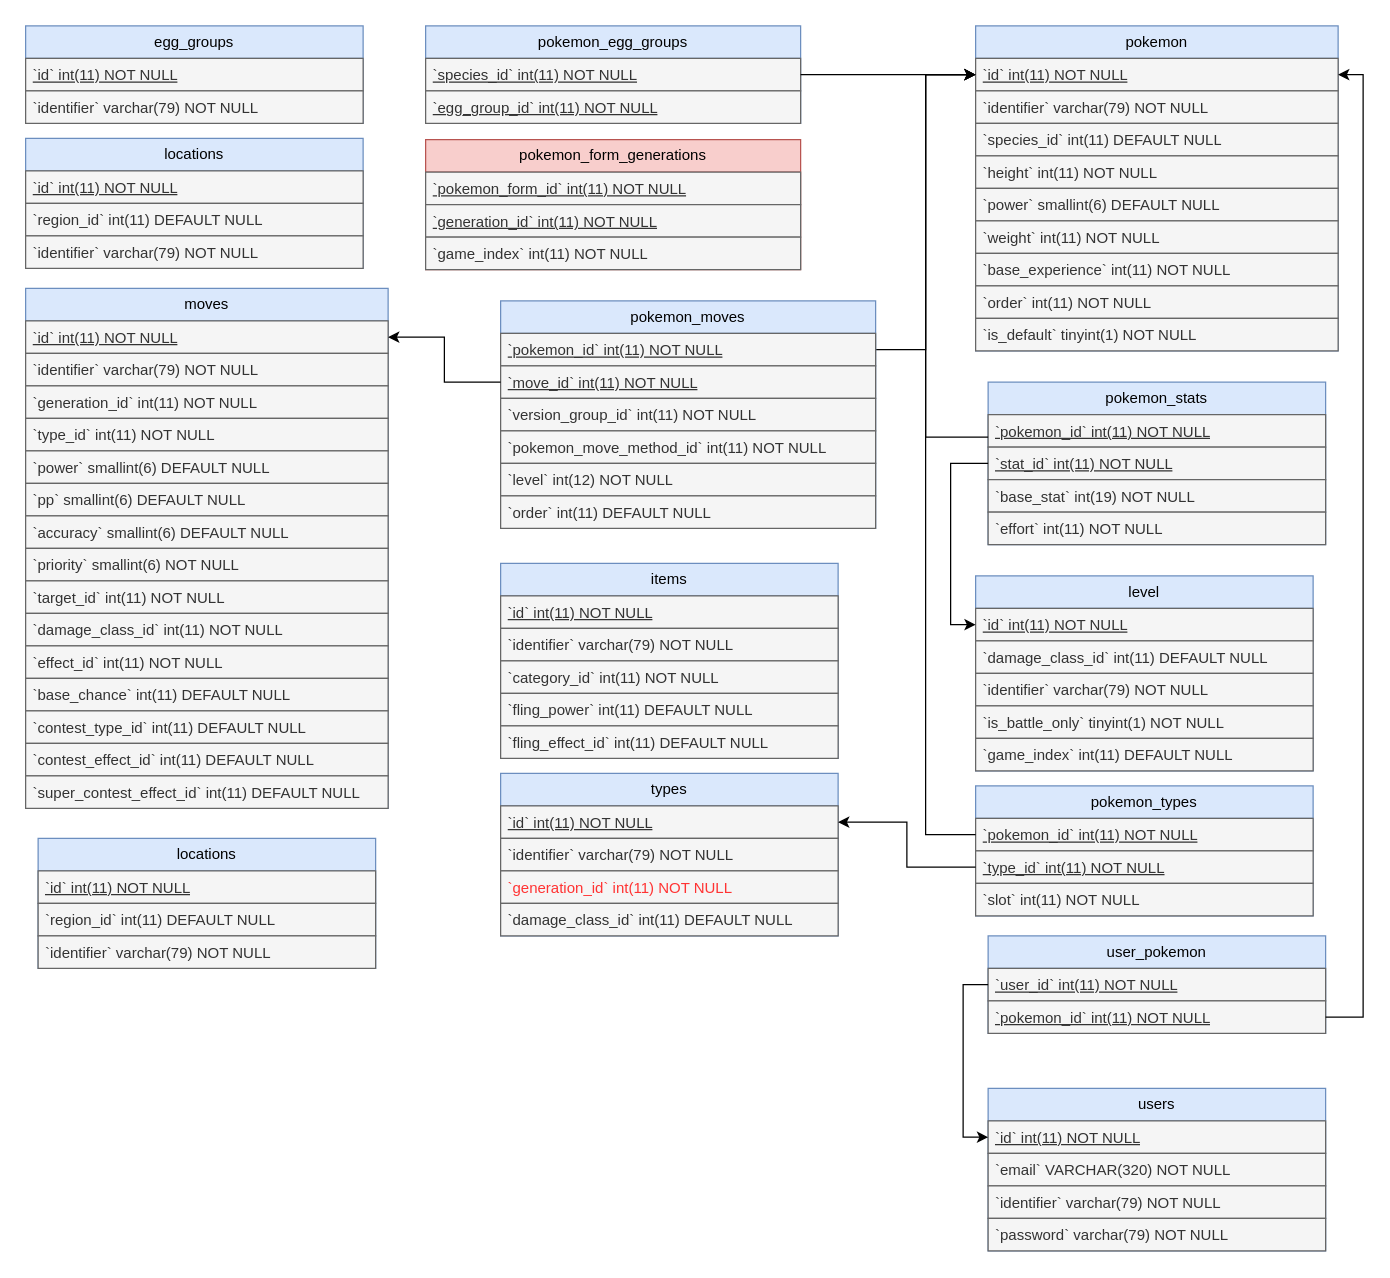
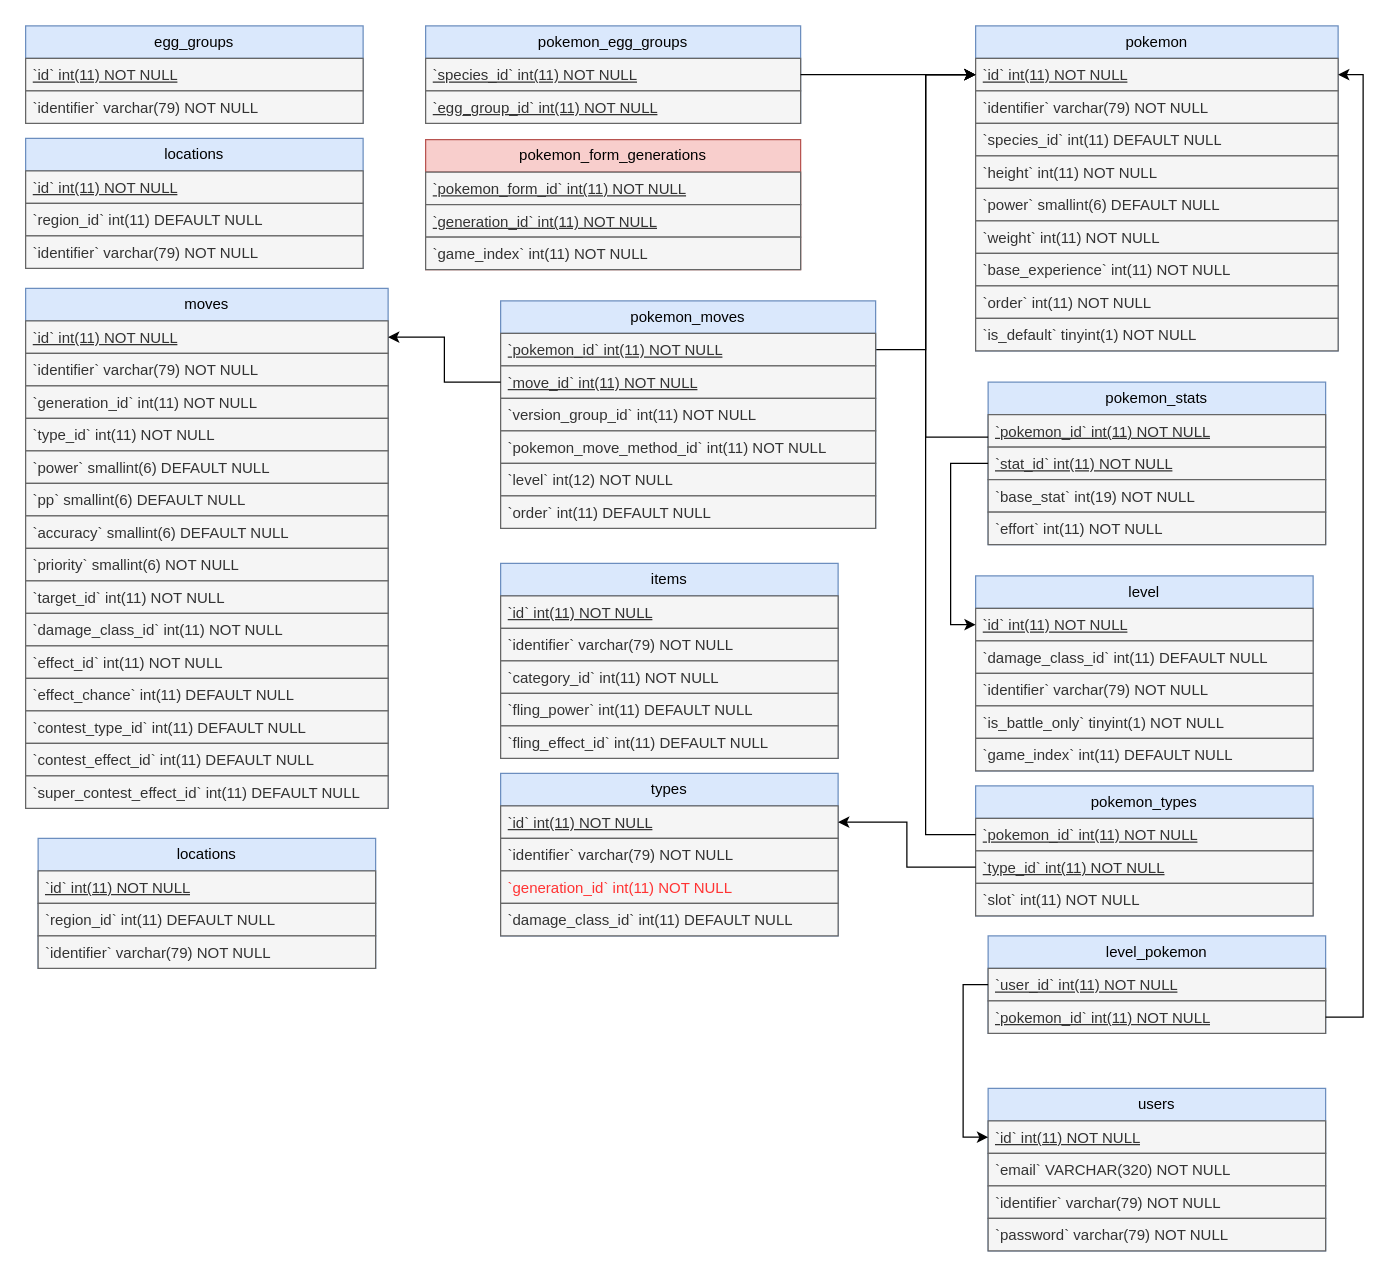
node "`base_chance` int(11) DEFAULT NULL": label "`base_chance` int(11) DEFAULT NULL" -> "`effect_chance` int(11) DEFAULT NULL"
node "user_pokemon": label "user_pokemon" -> "level_pokemon"
